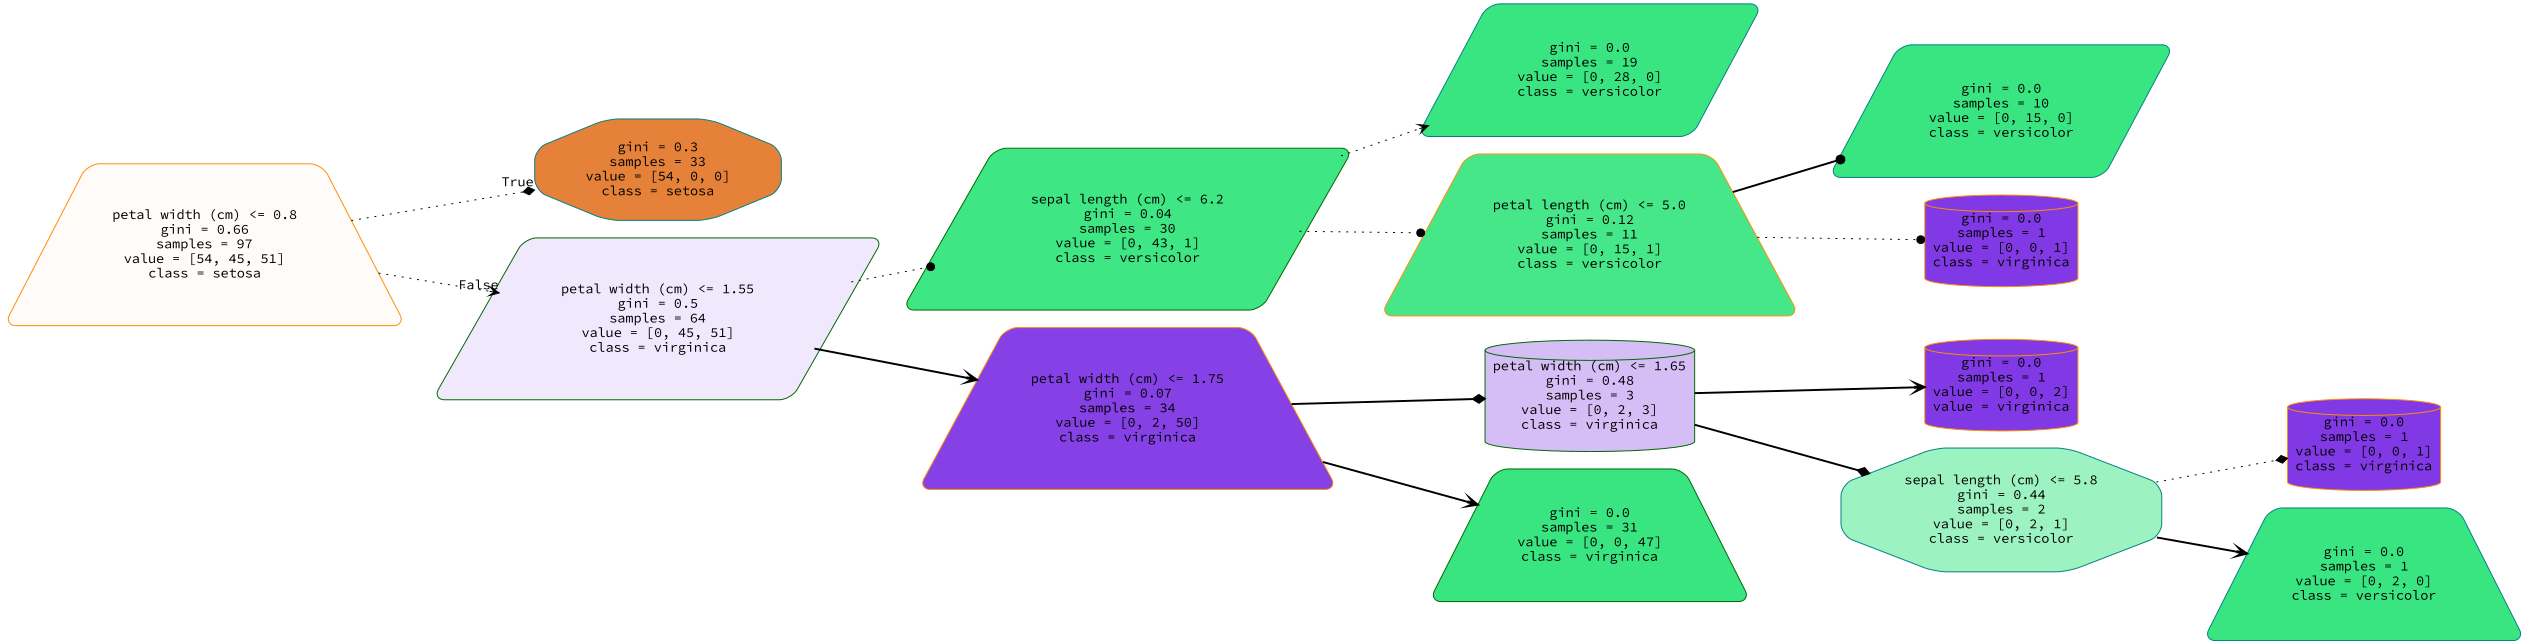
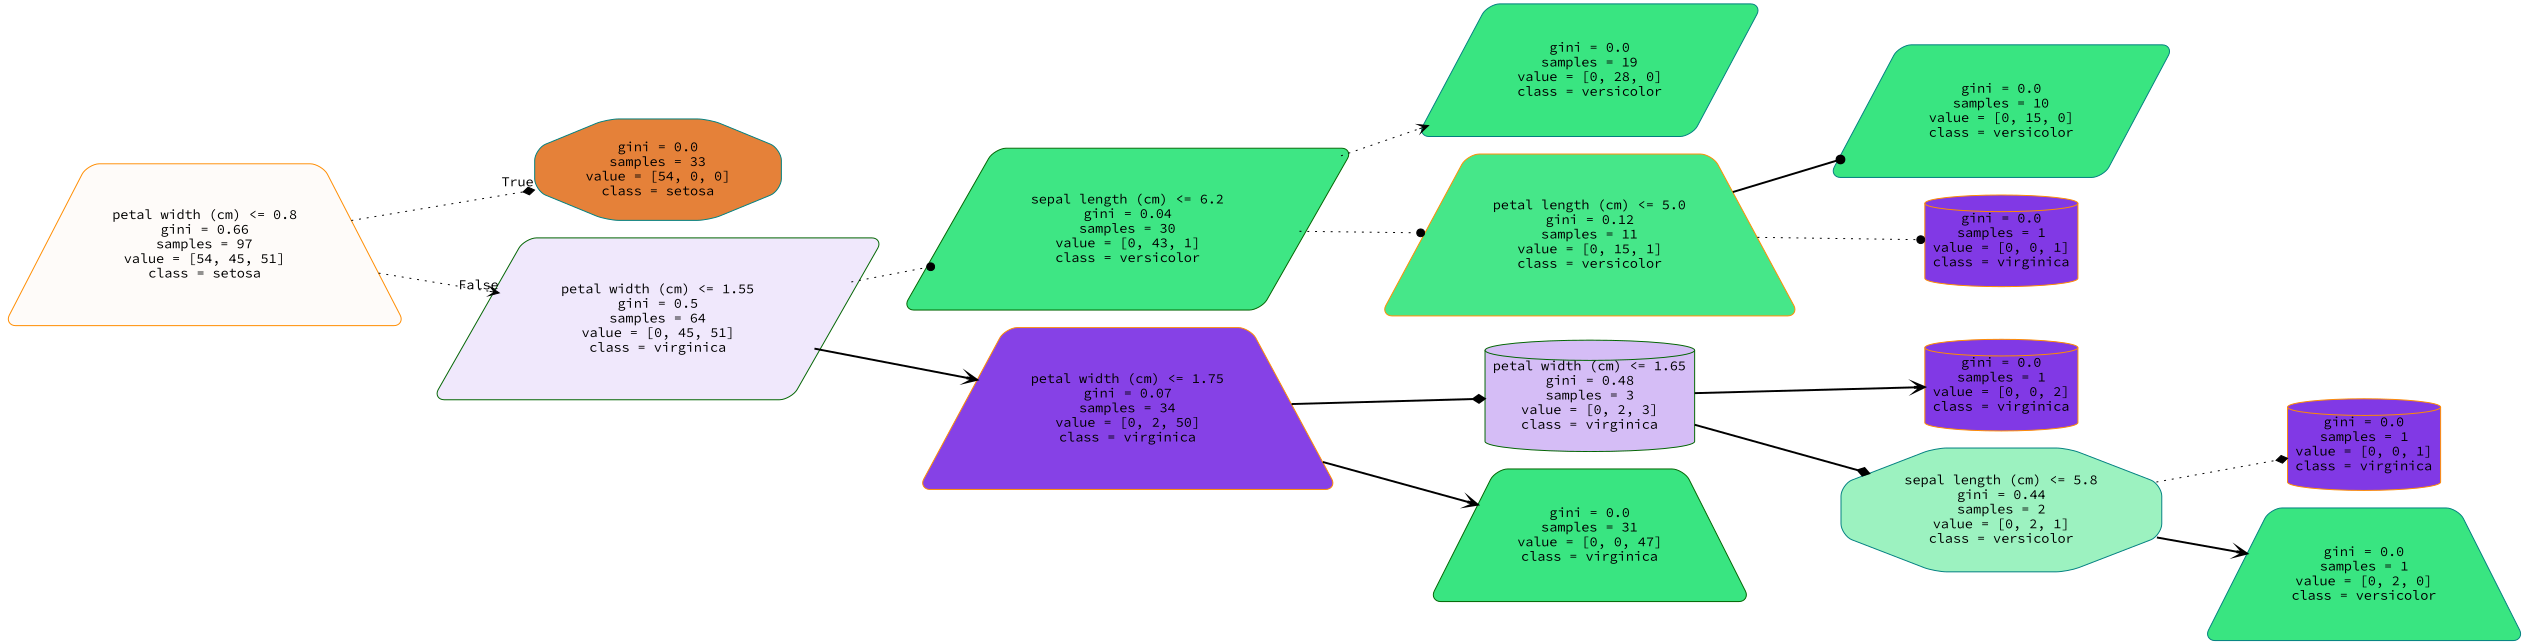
node "gini = 0.3 samples = 33 value = [54, 0, 0] class = setosa": label "gini = 0.3 samples = 33 value = [54, 0, 0] class = setosa" -> "gini = 0.0 samples = 33 value = [54, 0, 0] class = setosa"
node "gini = 0.0 samples = 1 value = [0, 0, 2] value = virginica": label "gini = 0.0 samples = 1 value = [0, 0, 2] value = virginica" -> "gini = 0.0 samples = 1 value = [0, 0, 2] class = virginica"
